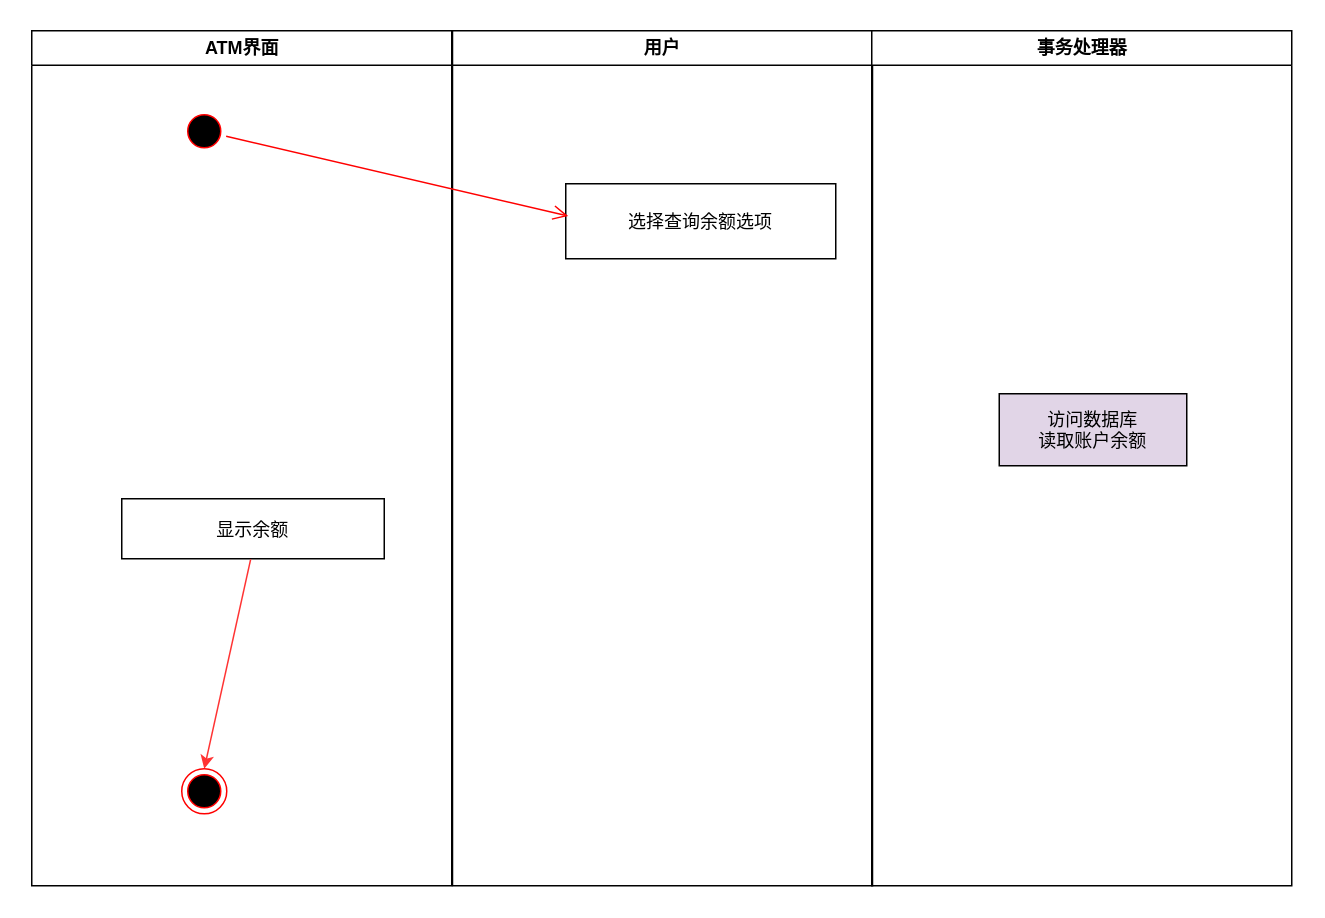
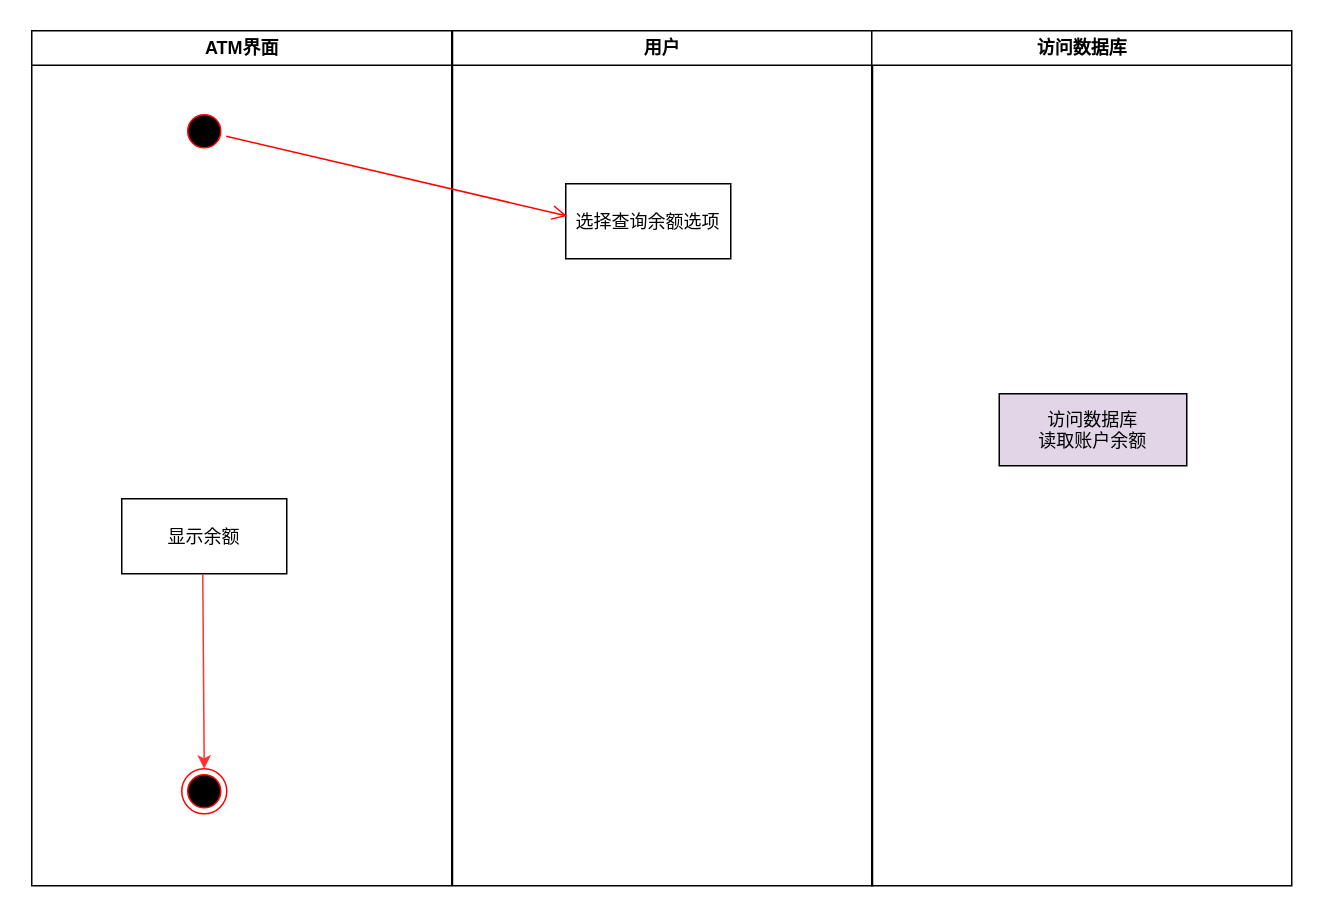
node "事务处理器": label "事务处理器" -> "访问数据库"
node "选择查询余额选项": size 270x75 -> 165x75
node "显示余额": size 263x60 -> 165x75
